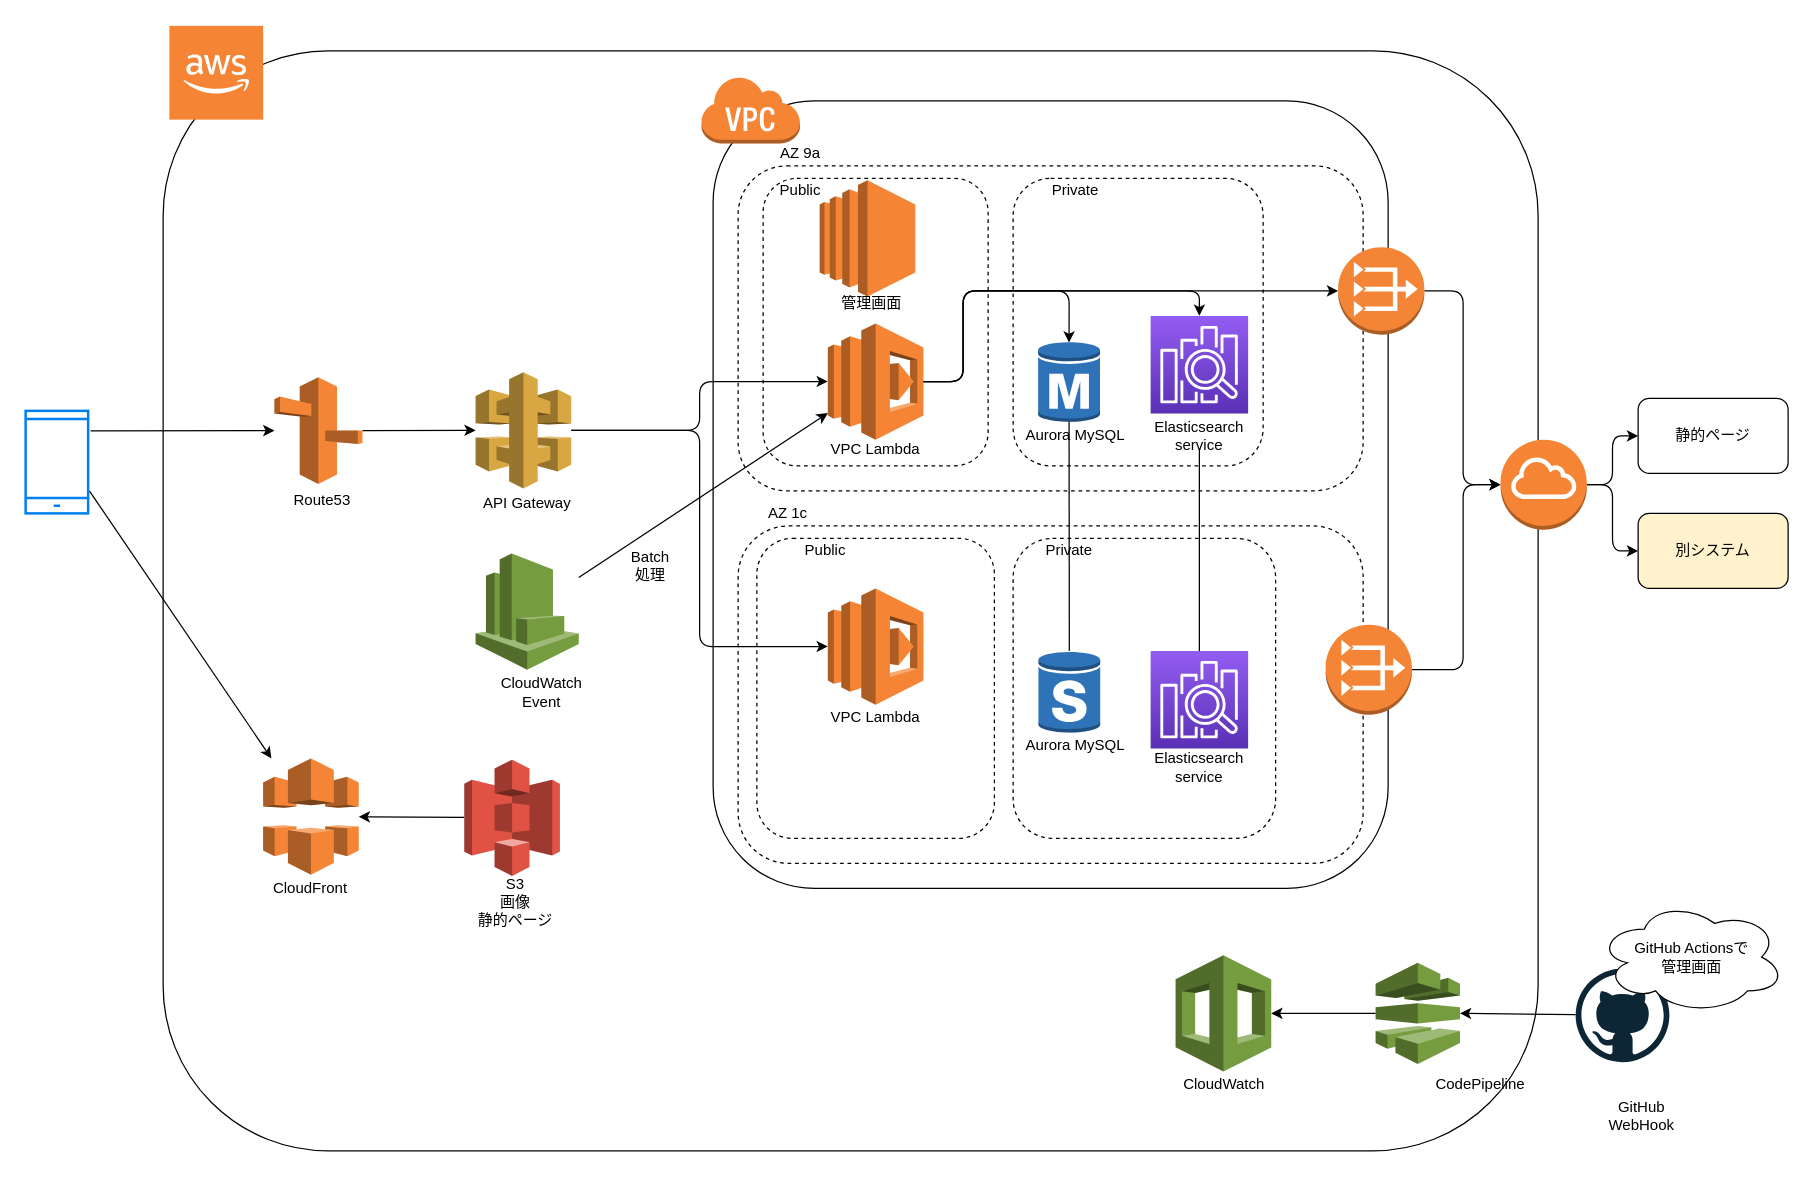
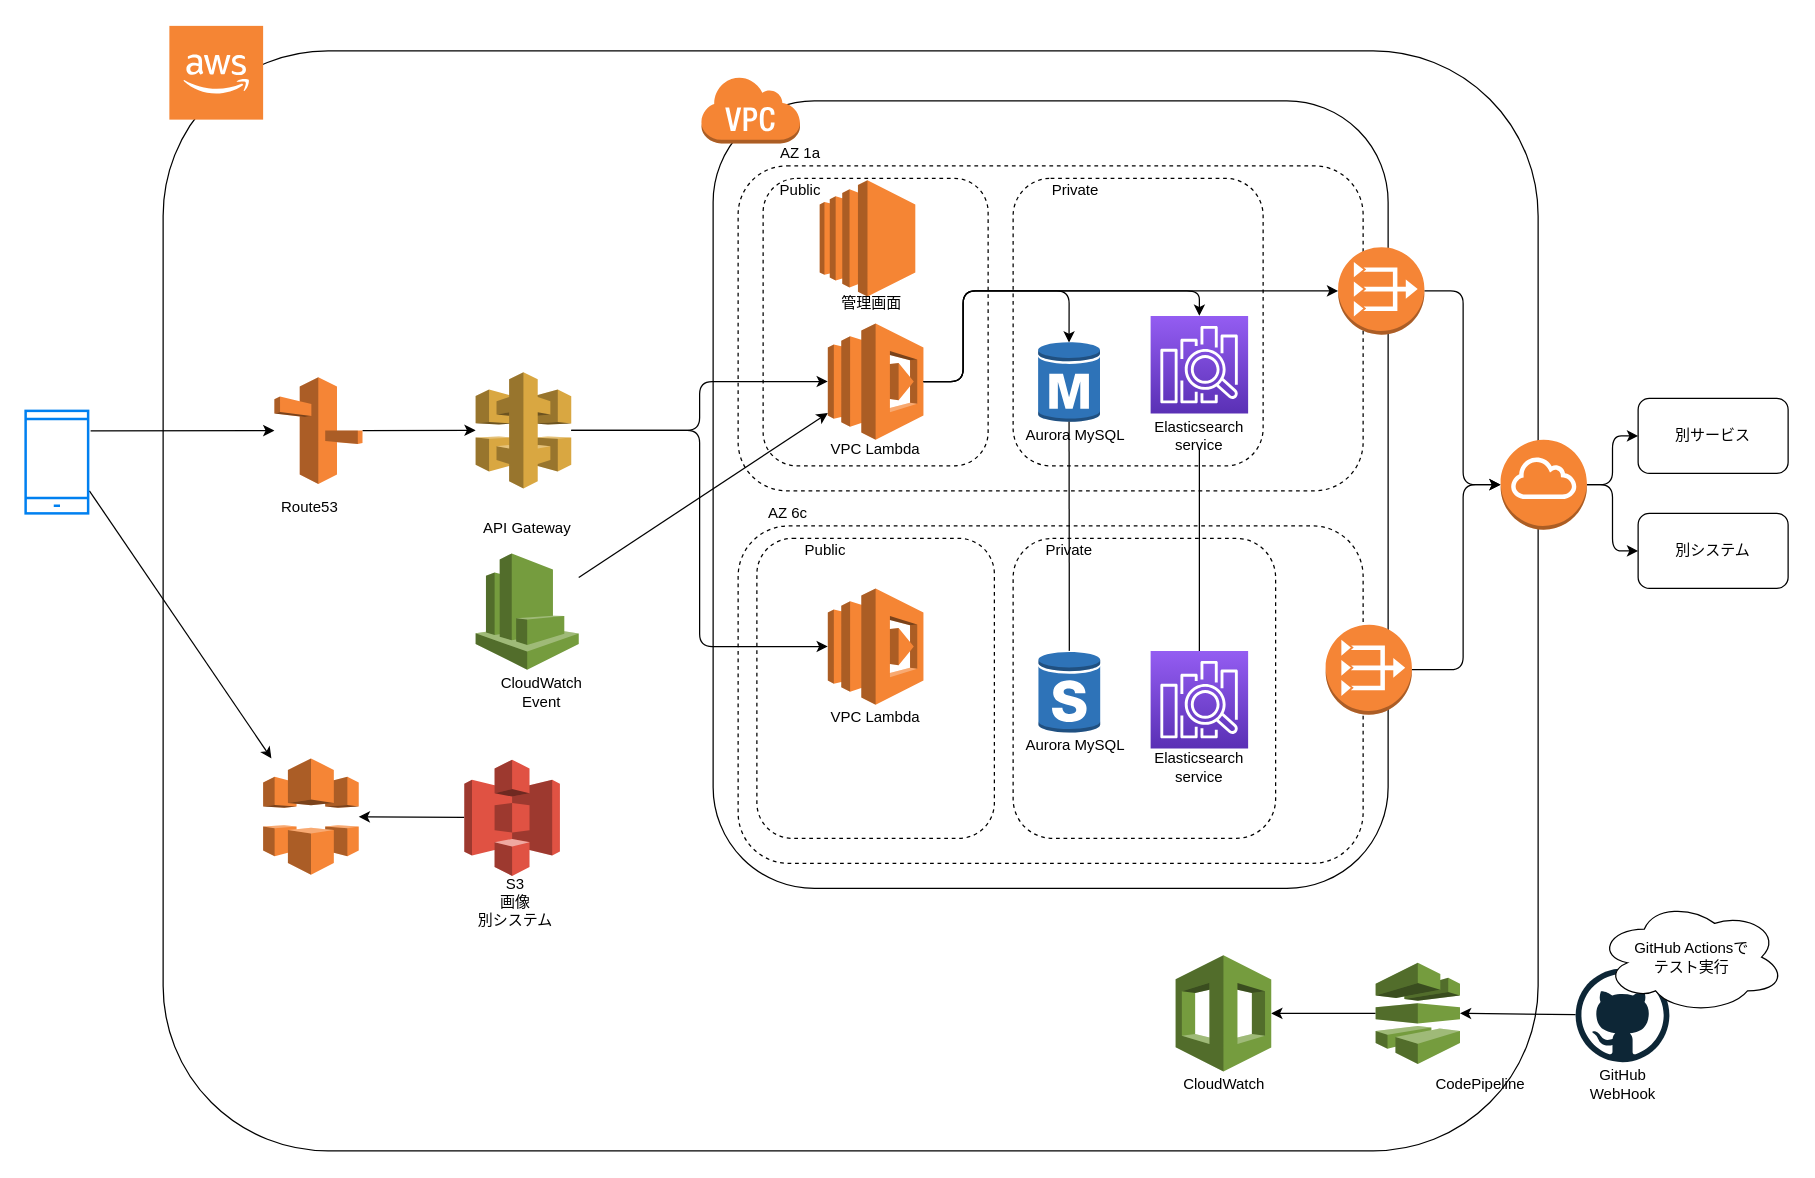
node "AZ 9a": label "AZ 9a" -> "AZ 1a"
node "静的ページ": label "静的ページ" -> "別サービス"
node "Route53": moved (322, 501) -> (310, 507)
node "API Gateway": moved (527, 503) -> (527, 528)
node "AZ 1c": label "AZ 1c" -> "AZ 6c"
node "別システム": fillcolor #fff2cc -> #ffffff
node "Batch処理": removed
node "CloudFront": removed
node "S3 画像 静的ページ": label "S3 画像 静的ページ" -> "S3 画像 別システム"
node "GitHub Actionsで 管理画面": label "GitHub Actionsで 管理画面" -> "GitHub Actionsで テスト実行"
node "GitHub WebHook": moved (1641, 1115) -> (1623, 1084)
